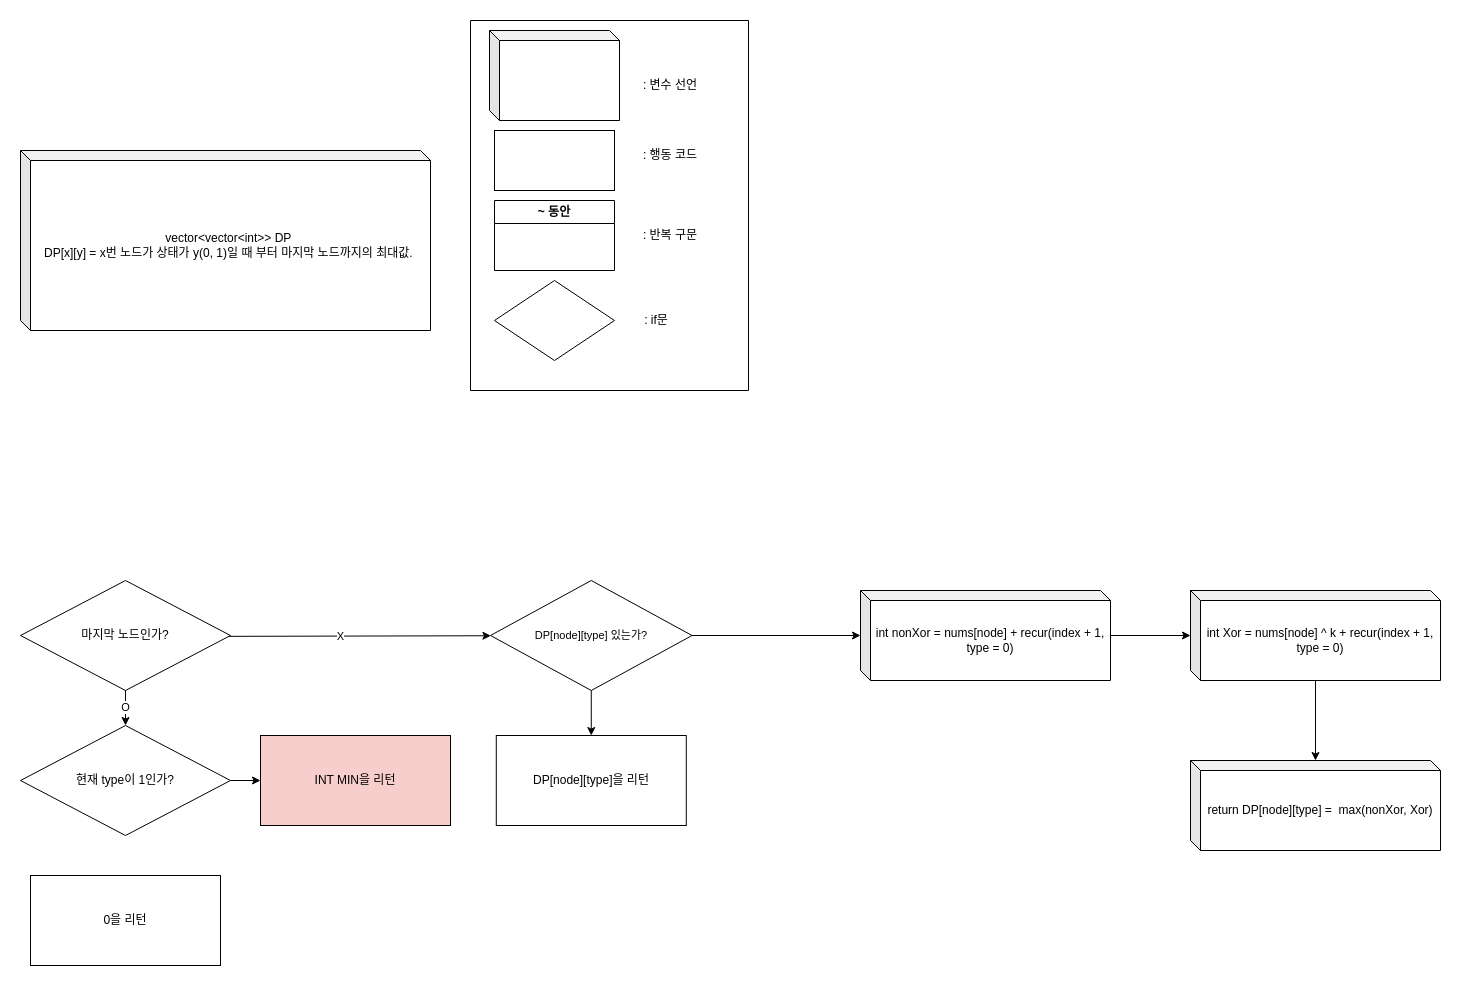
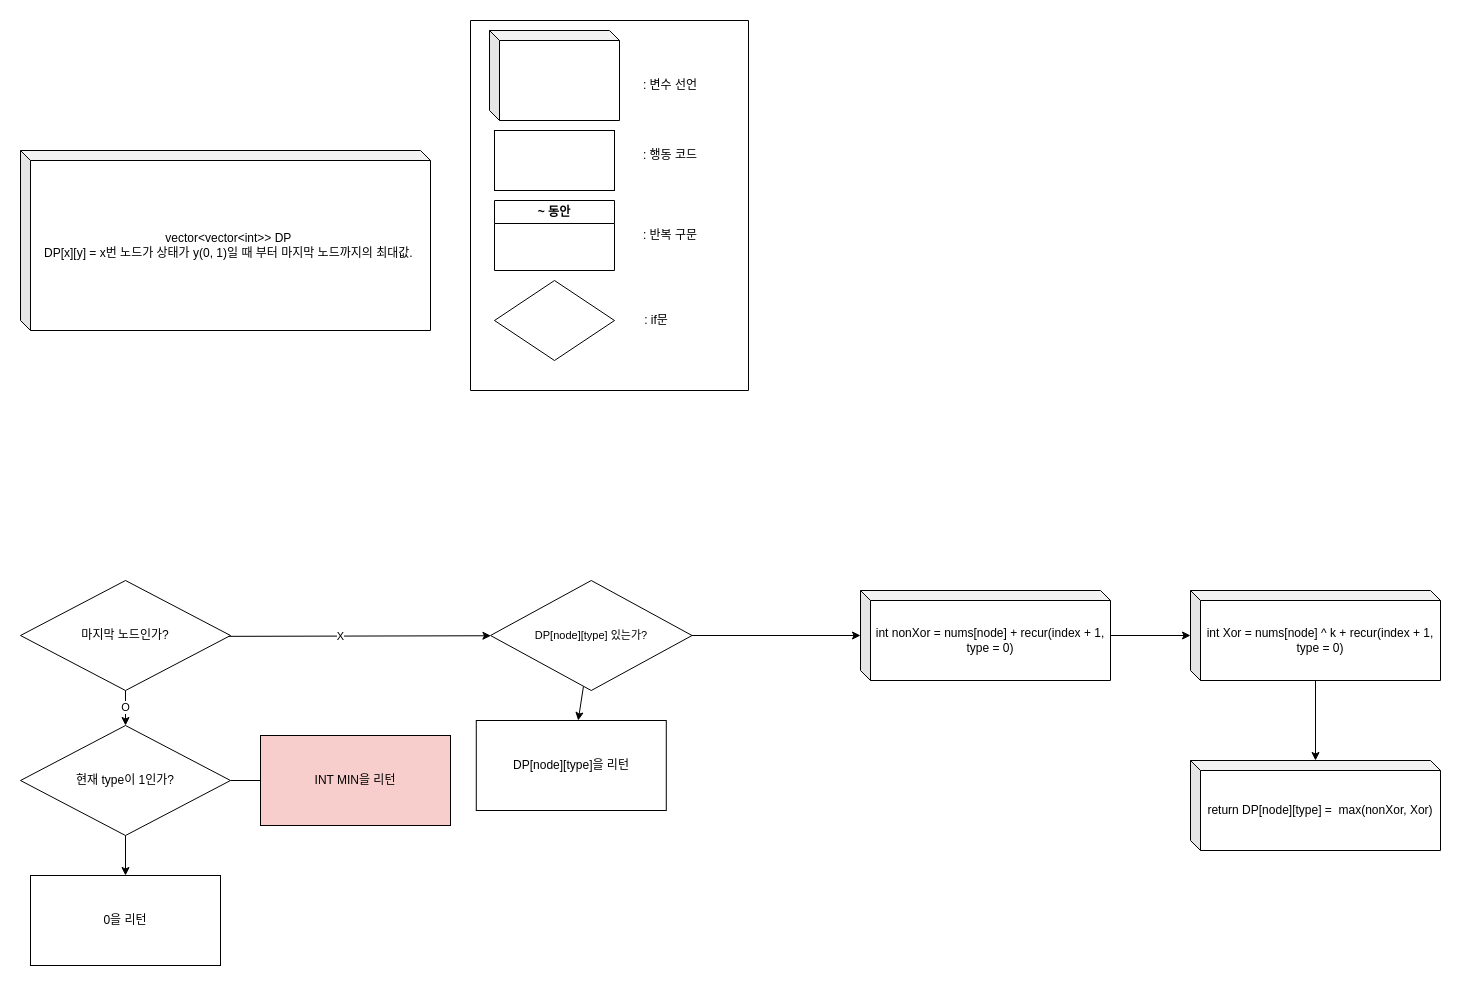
edge "현재 type이 1인가?" -> "INT MIN을 리턴": arrowhead classic -> none
node "DP[node][type]을 리턴": moved (591, 781) -> (571, 766)
edge "현재 type이 1인가?" -> "0을 리턴": added
